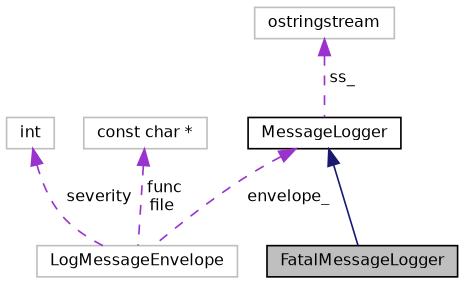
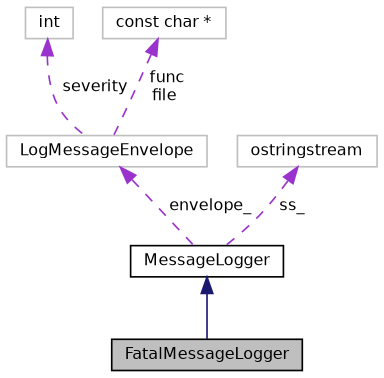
edge "LogMessageEnvelope" -> "MessageLogger": reversed
